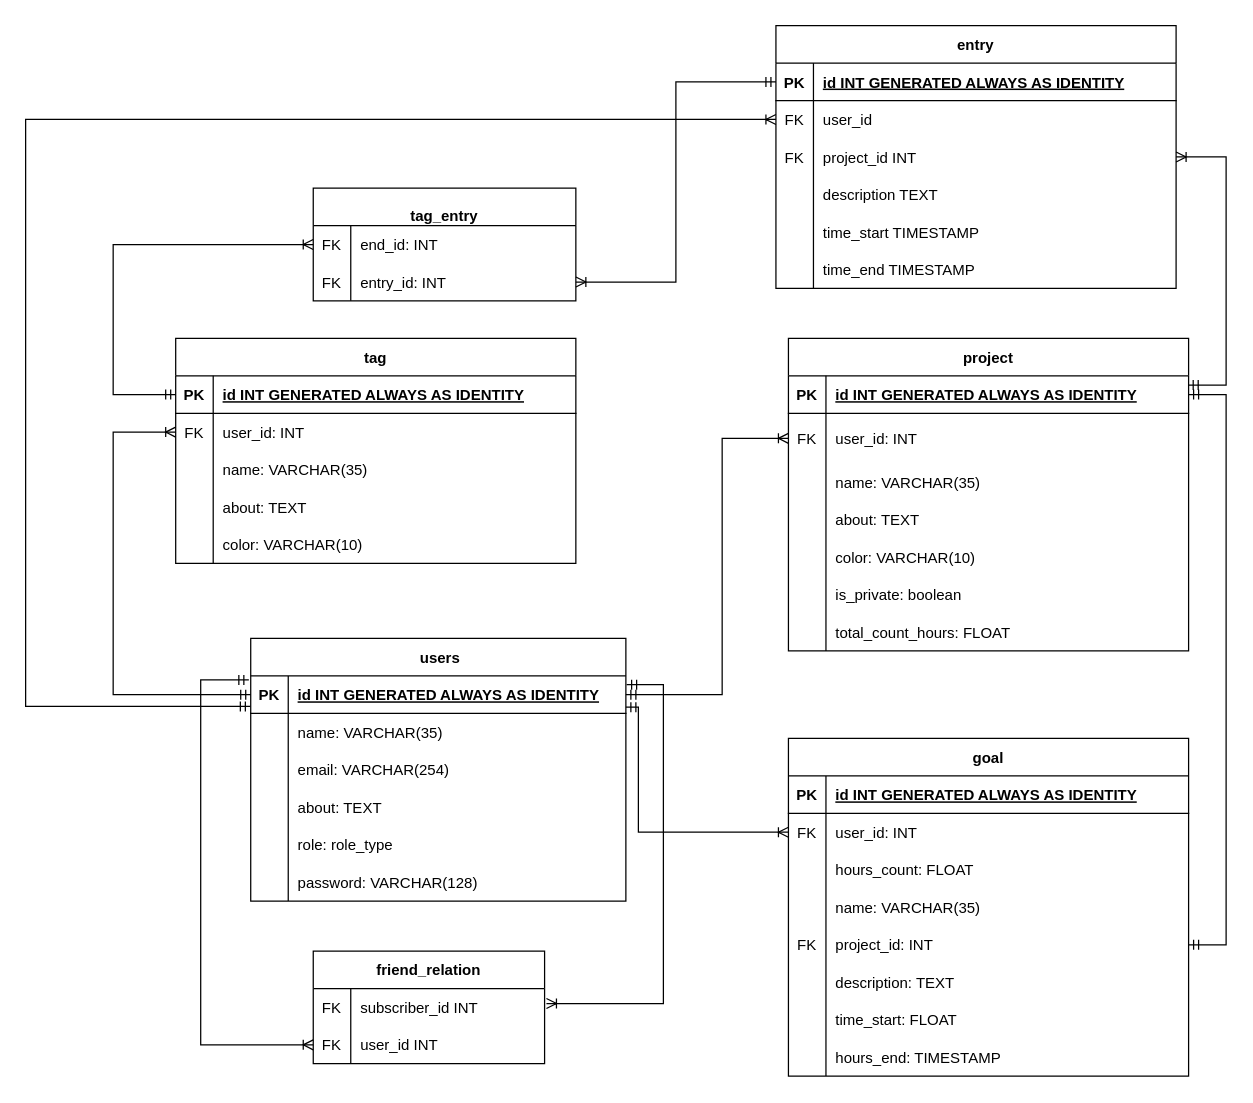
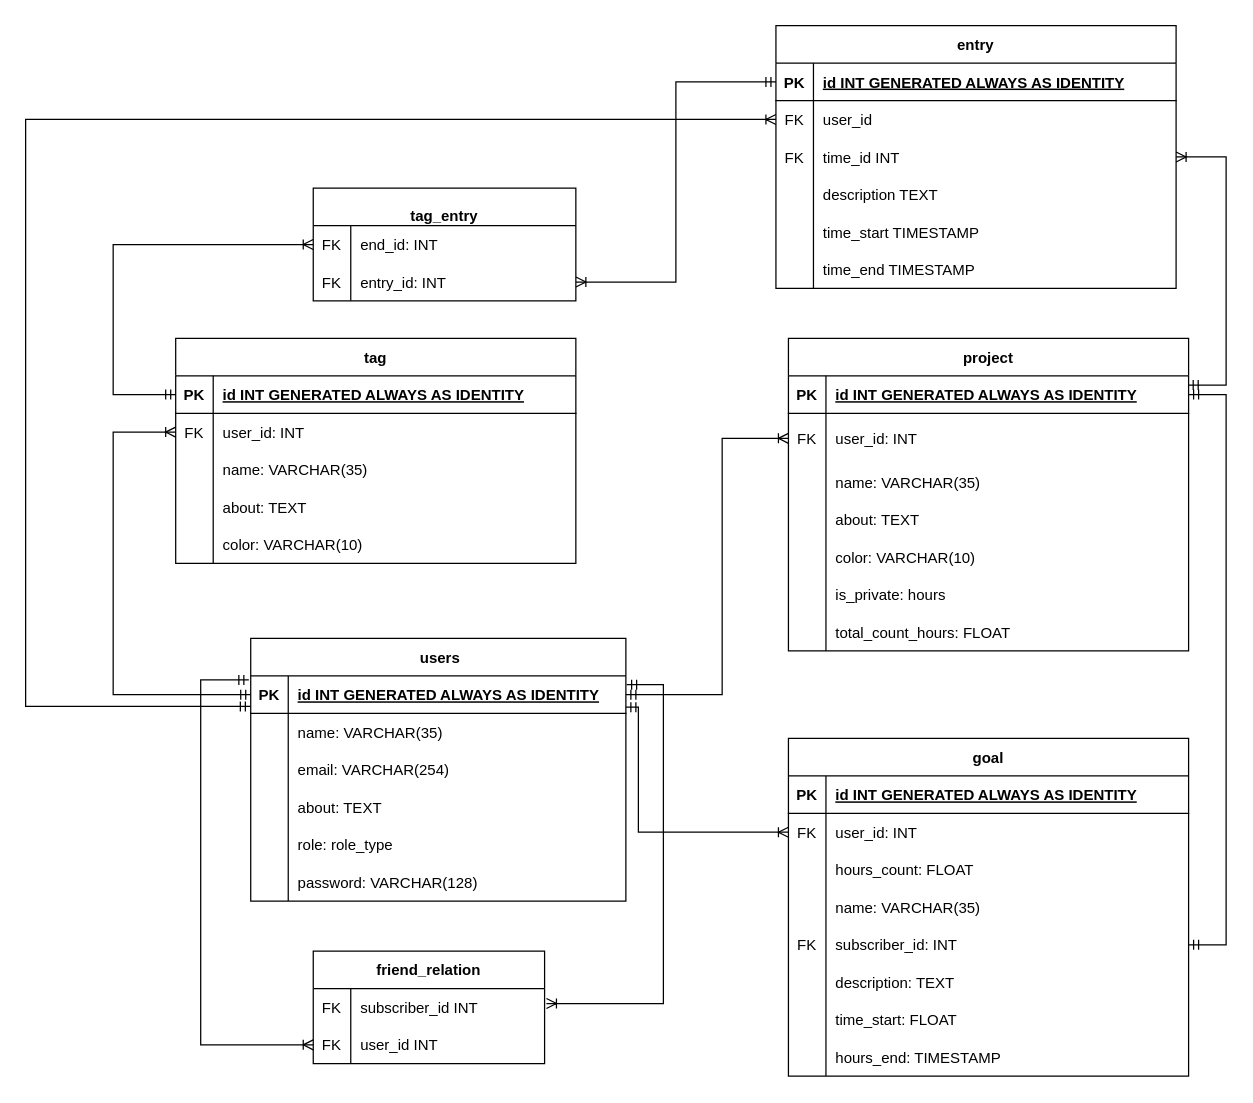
node "project_id INT": label "project_id INT" -> "time_id INT"
node "is_private: boolean": label "is_private: boolean" -> "is_private: hours"
node "project_id: INT": label "project_id: INT" -> "subscriber_id: INT"
